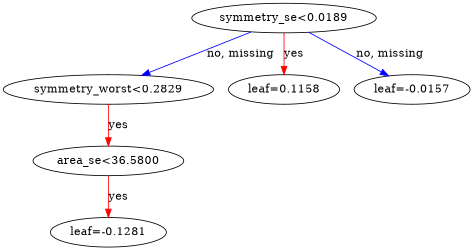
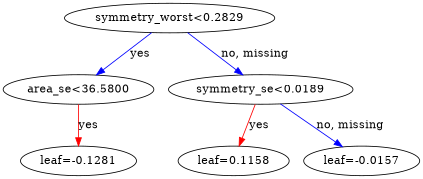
edge "symmetry_se<0.0189" -> "symmetry_worst<0.2829": reversed
edge "symmetry_worst<0.2829" -> "area_se<36.5800": color #ff0000 -> #0000ff
